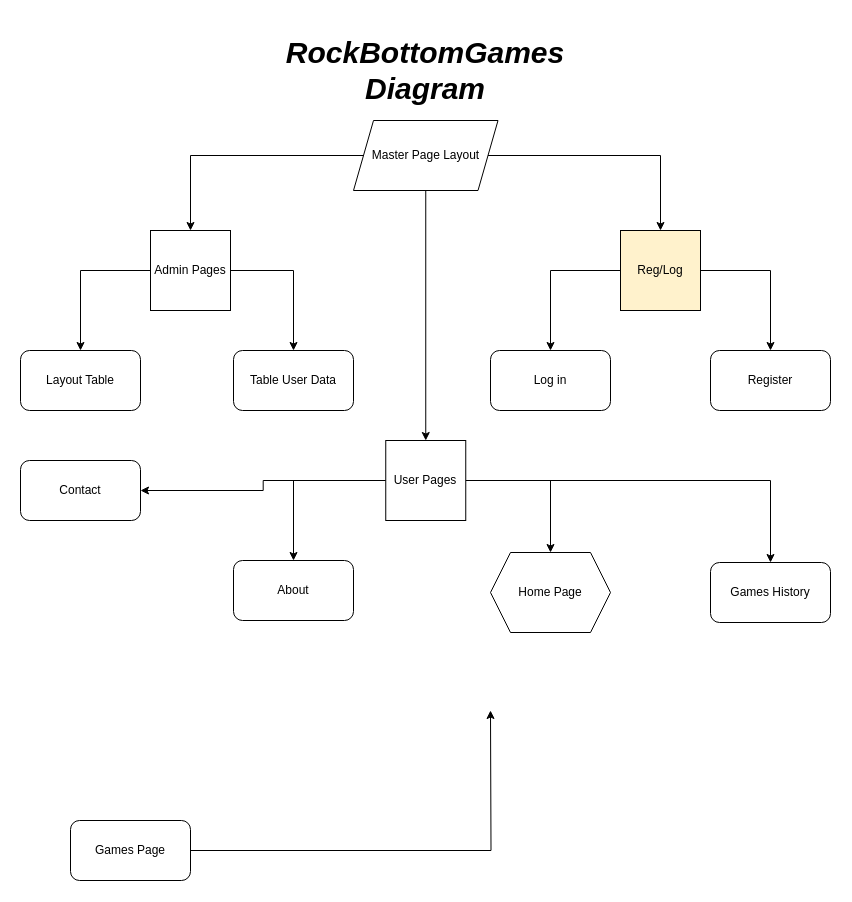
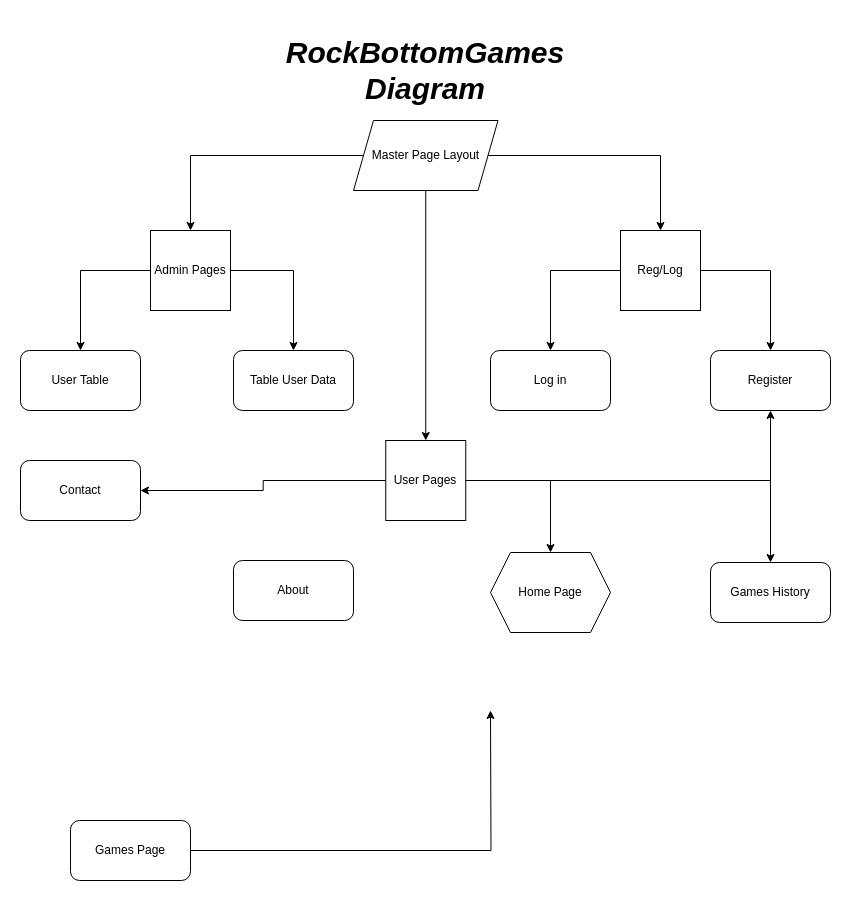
node "Reg/Log": fillcolor #fff2cc -> #ffffff
node "Layout Table": label "Layout Table" -> "User Table"
edge "User Pages" -> "About": now "User Pages" -> "Register"
